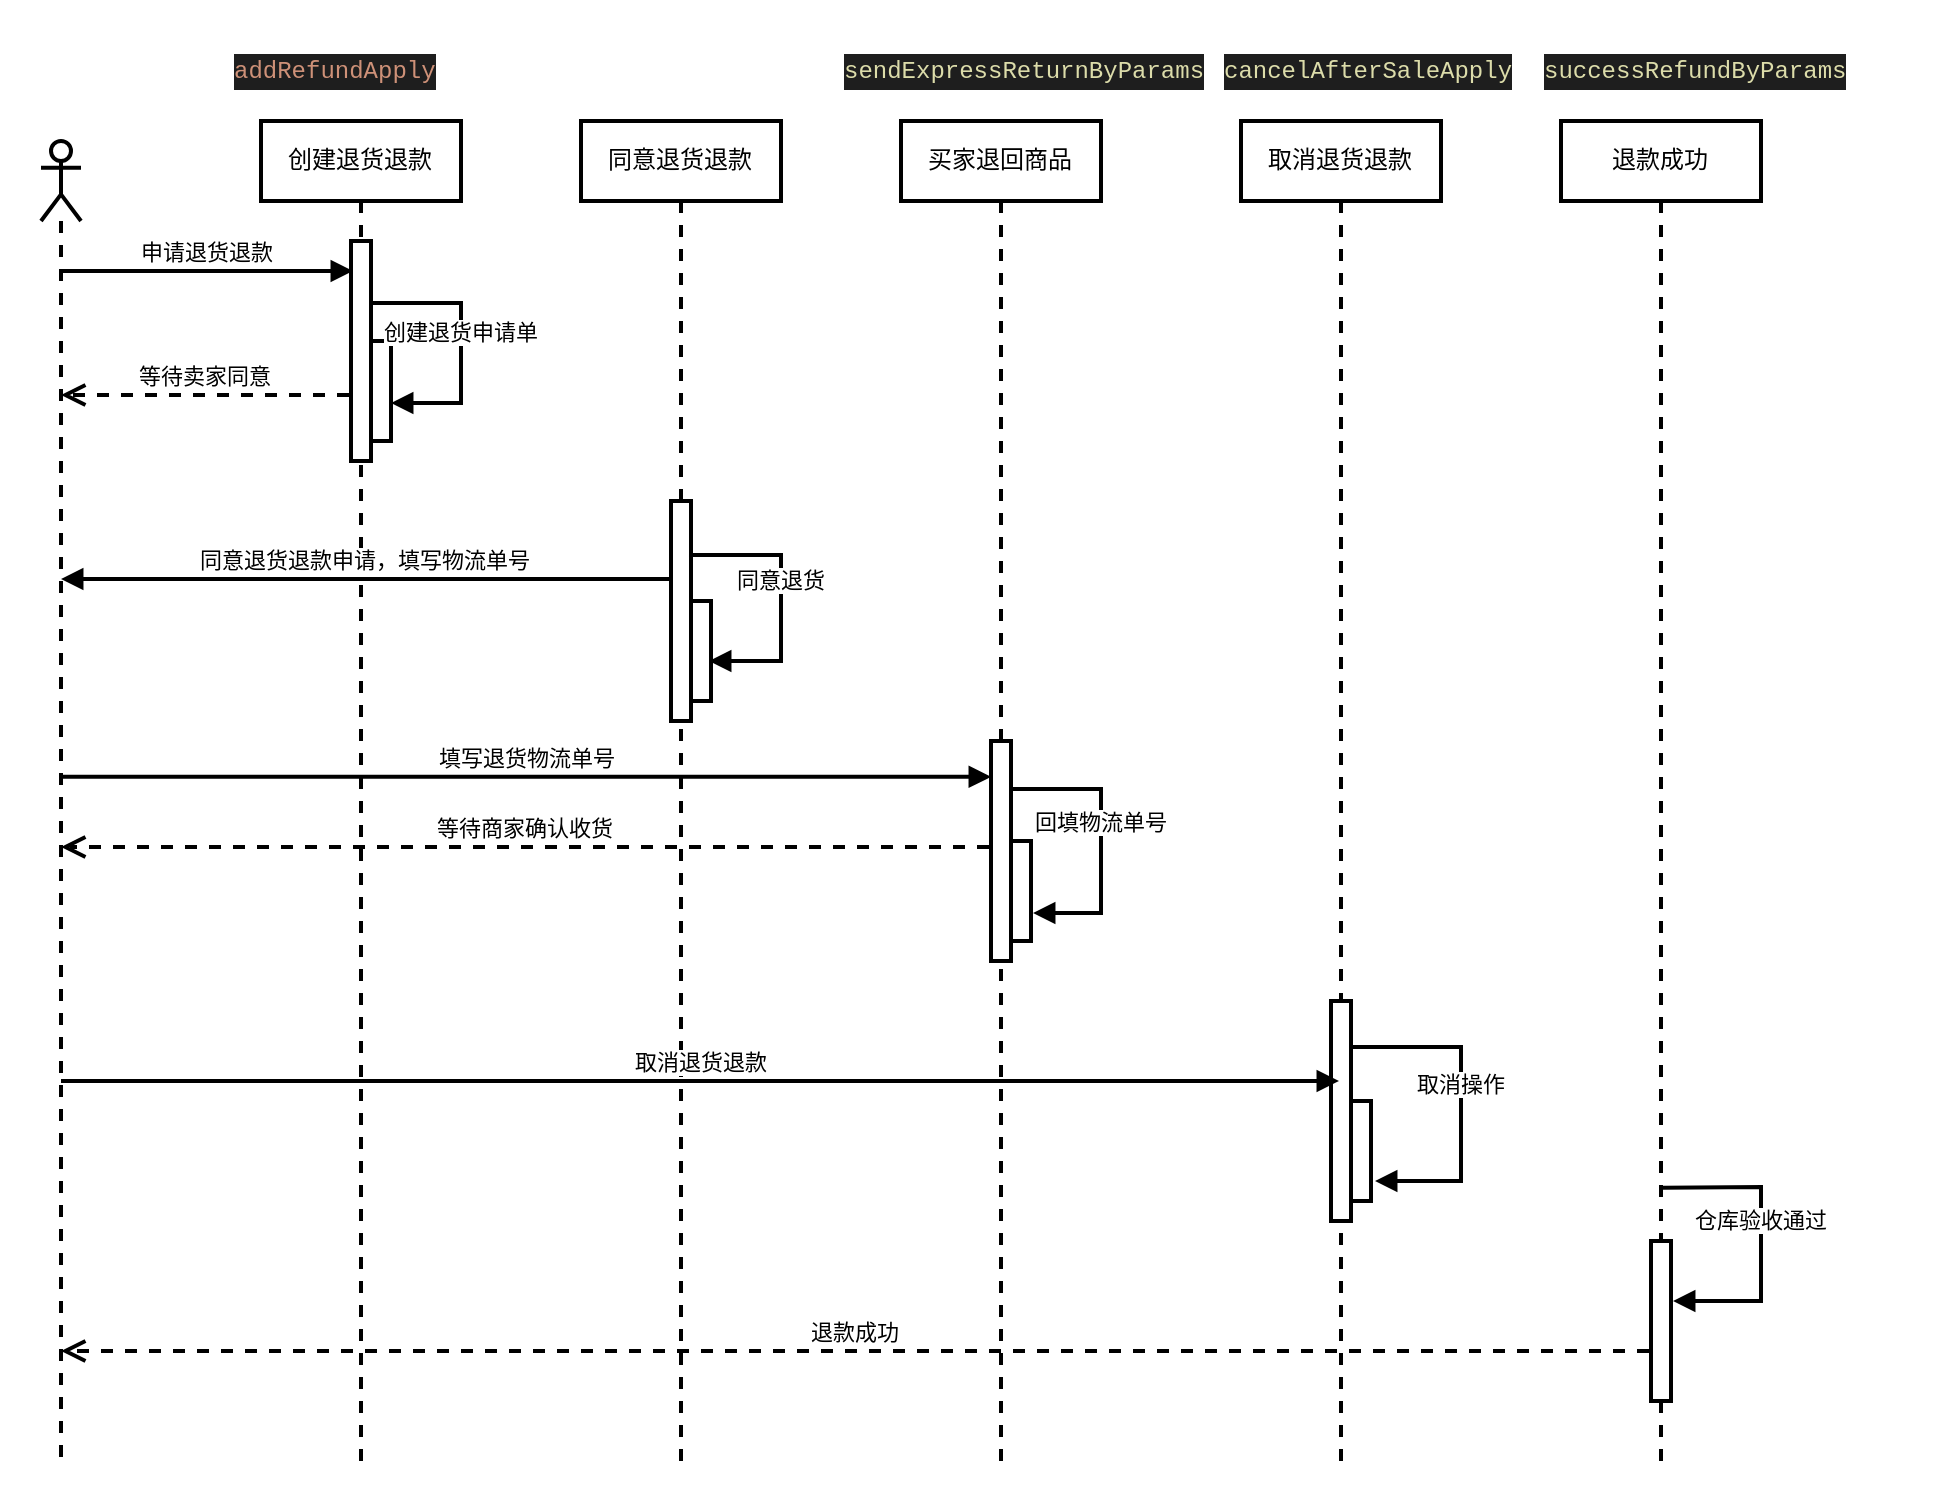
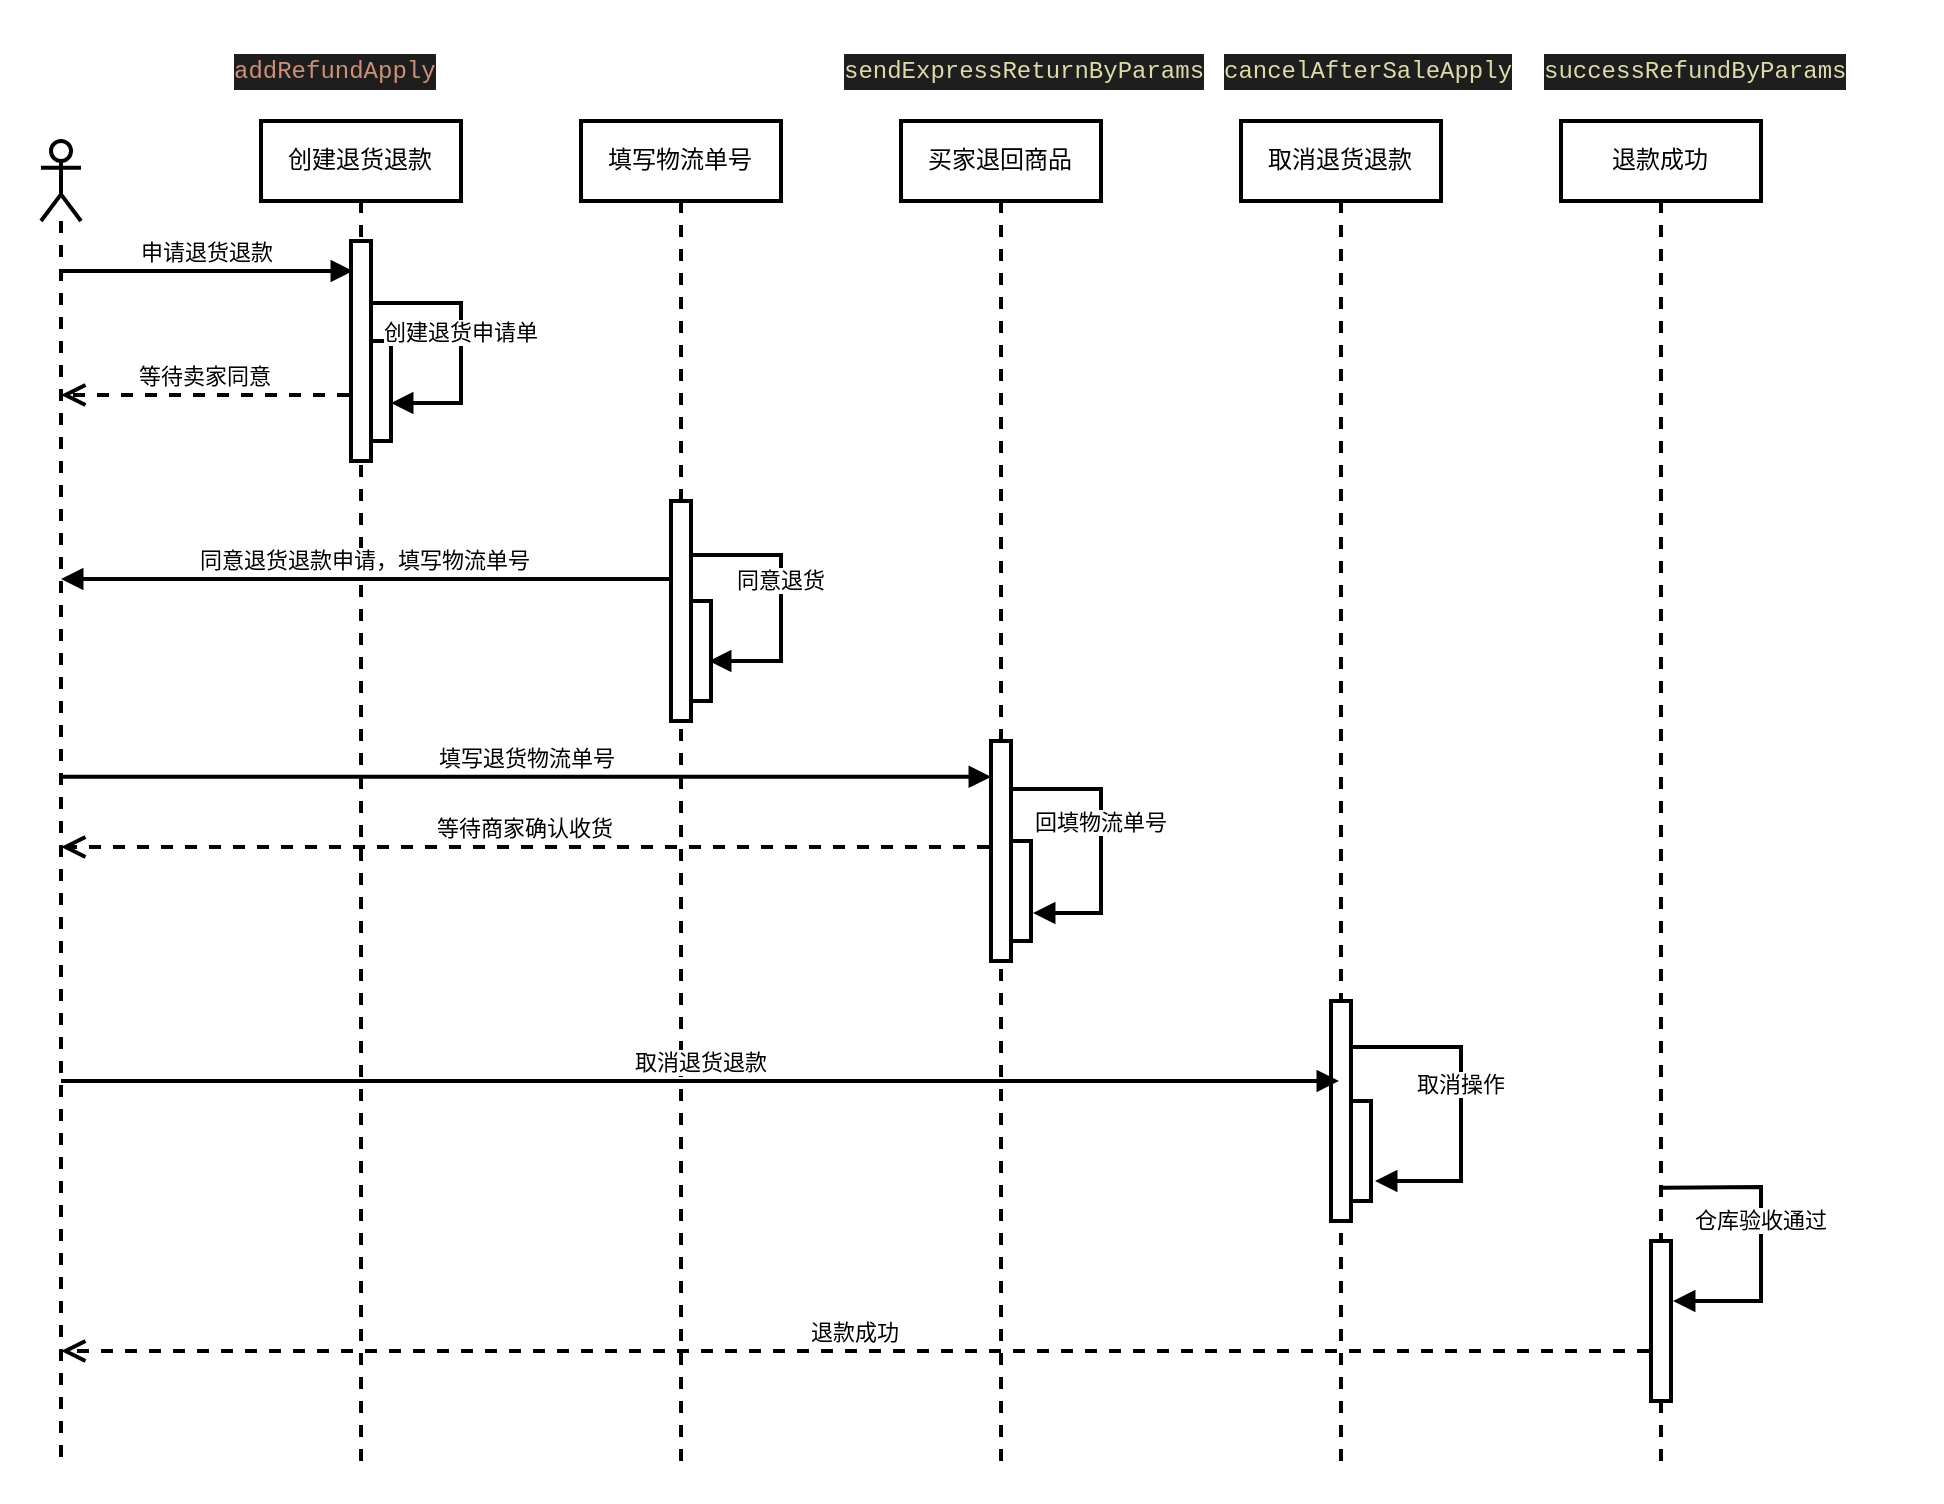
node "同意退货退款": label "同意退货退款" -> "填写物流单号"
